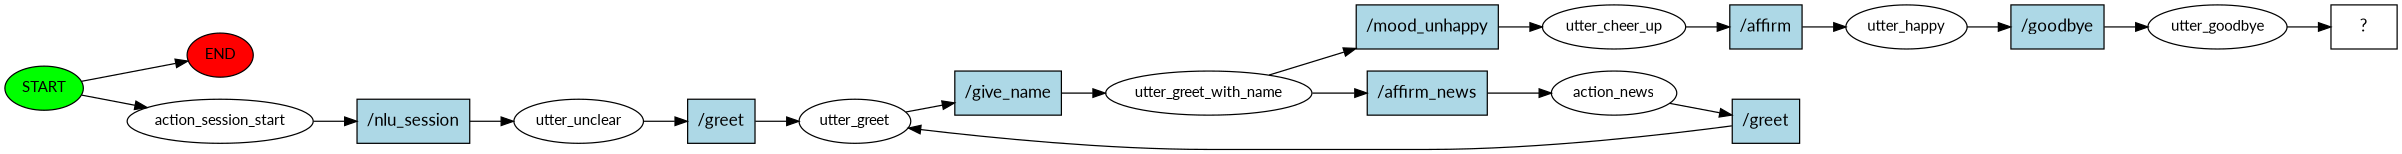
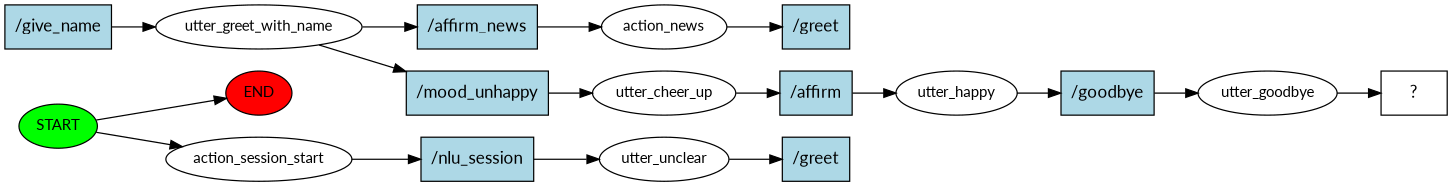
node "utter_greet": removed
